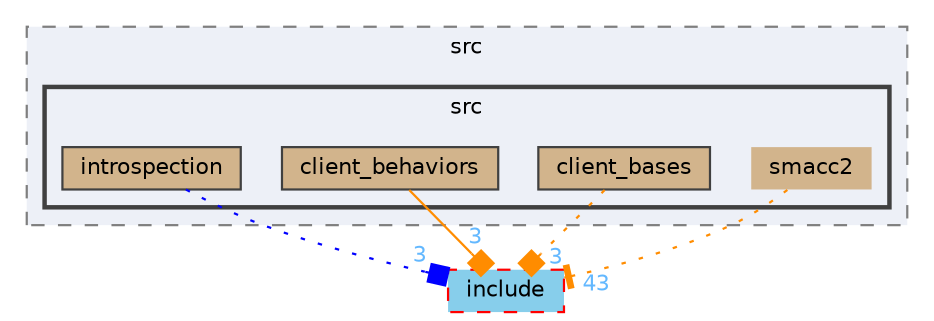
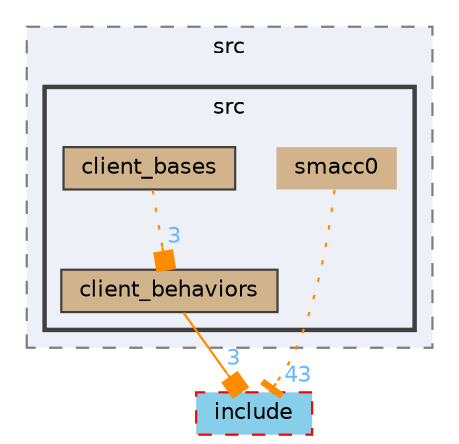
node "introspection": removed
node "smacc2": label "smacc2" -> "smacc0"
edge "client_bases" -> "include": now "client_bases" -> "client_behaviors"
